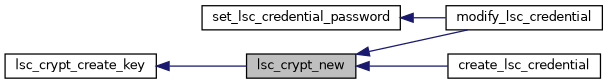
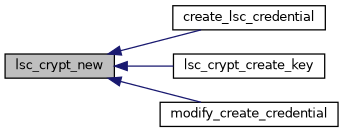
node "set_lsc_credential_password": removed
node "modify_lsc_credential": label "modify_lsc_credential" -> "modify_create_credential"
edge "lsc_crypt_new" -> "lsc_crypt_create_key": reversed
